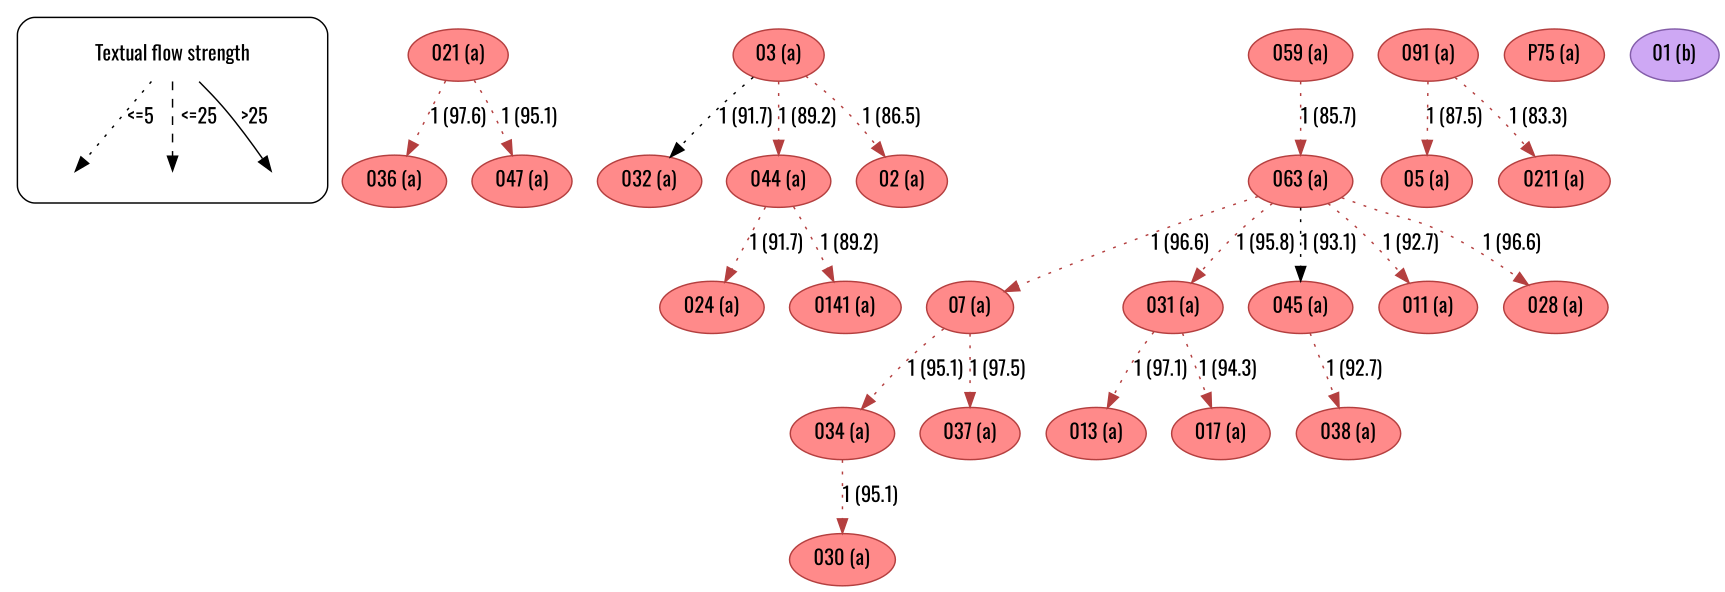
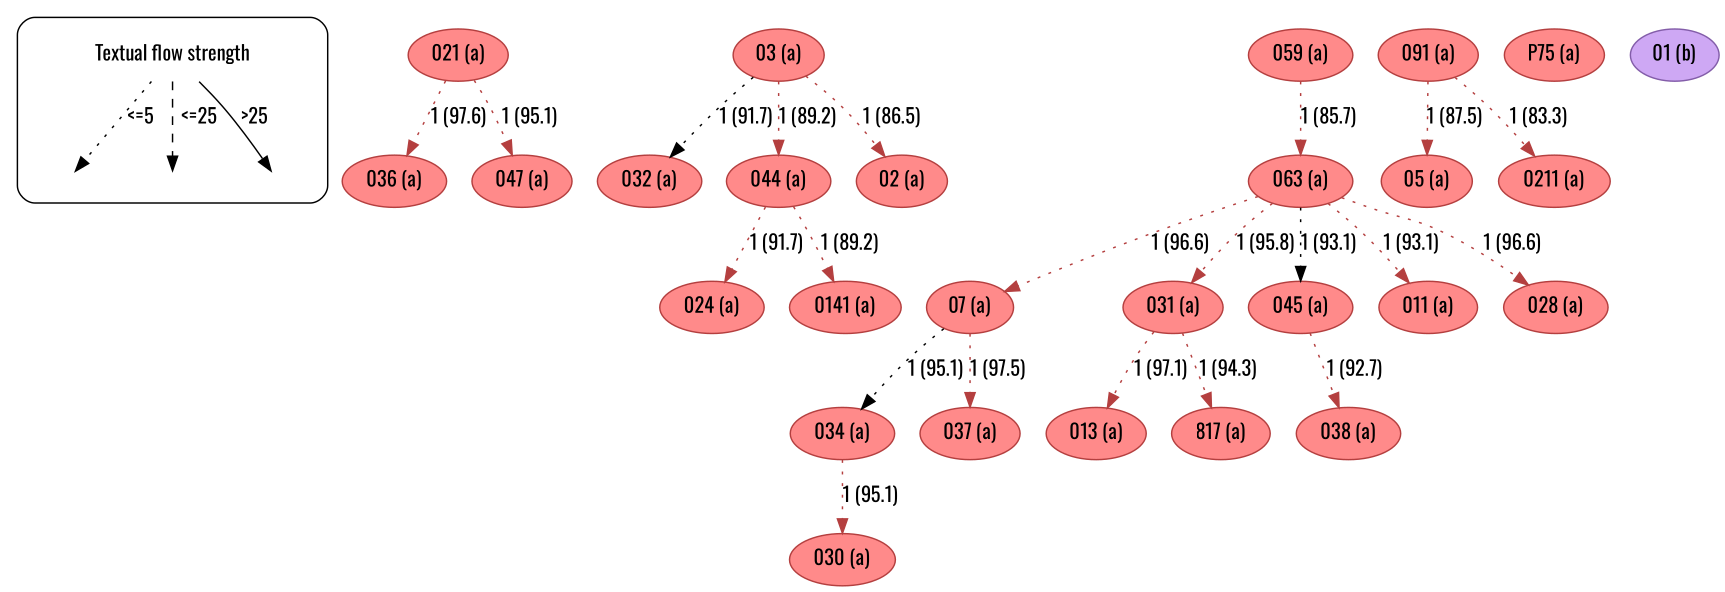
edge "063 (a)" -> "011 (a)": label "1 (92.7)" -> "1 (93.1)"
edge "07 (a)" -> "034 (a)": color #b43f3f -> black
node "017 (a)": label "017 (a)" -> "817 (a)"
